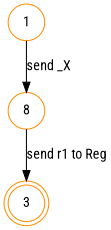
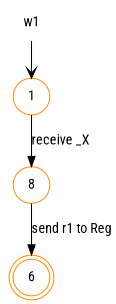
node "w1": added
edge "1" -> "8": label "send _X" -> "receive _X"
node "3": label "3" -> "6"
